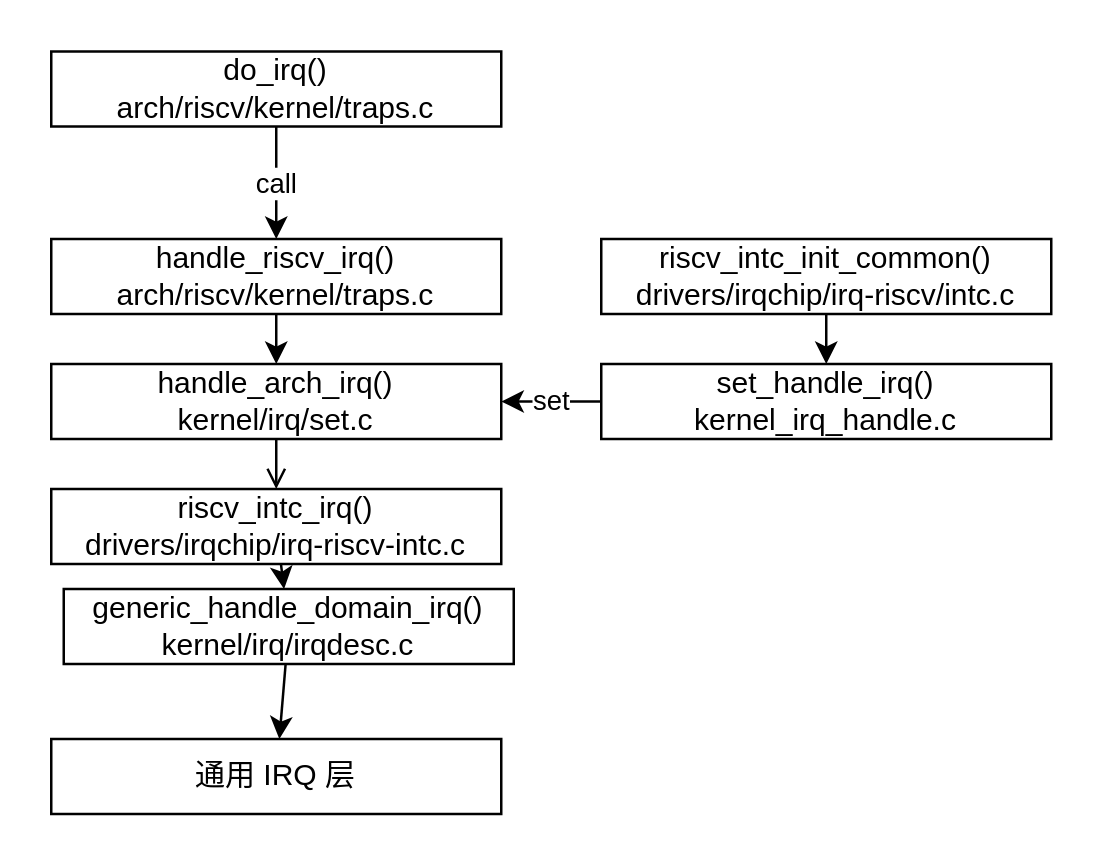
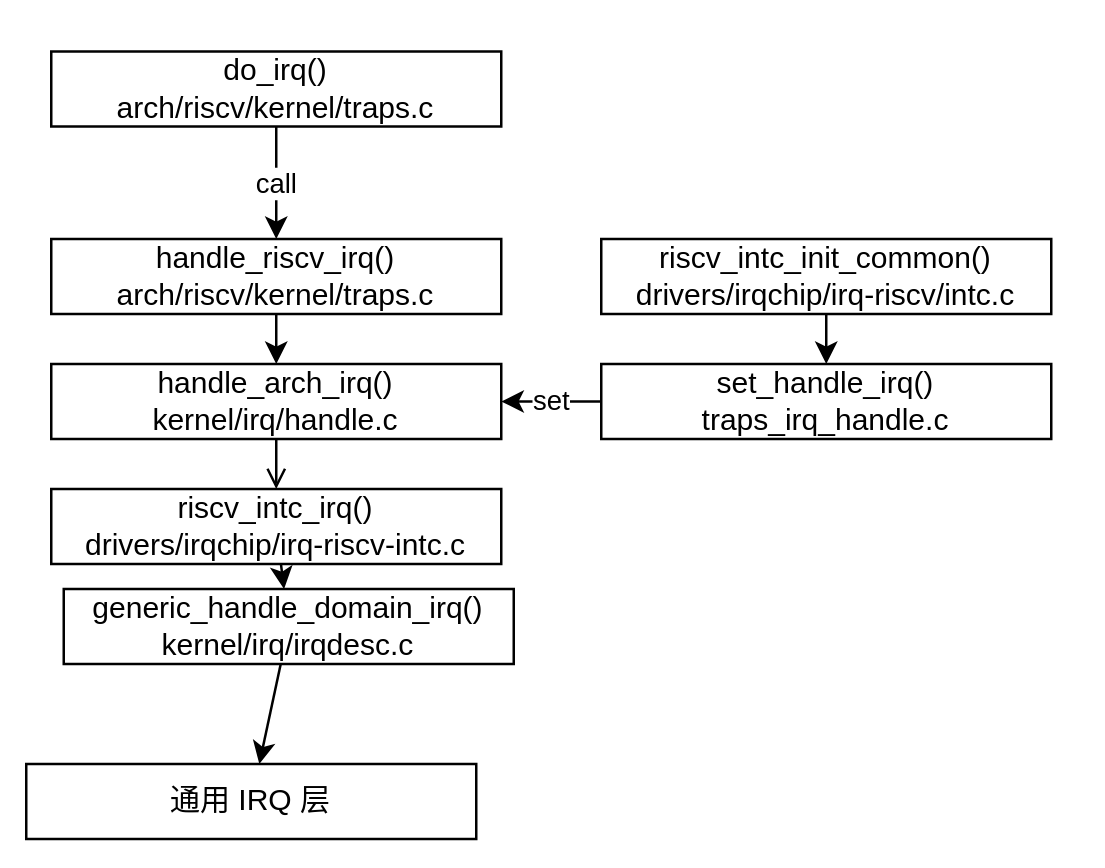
node "handle_arch_irq() kernel/irq/set.c": label "handle_arch_irq() kernel/irq/set.c" -> "handle_arch_irq() kernel/irq/handle.c"
node "set_handle_irq() kernel_irq_handle.c": label "set_handle_irq() kernel_irq_handle.c" -> "set_handle_irq() traps_irq_handle.c"
node "通用 IRQ 层": moved (276, 776) -> (251, 801)
